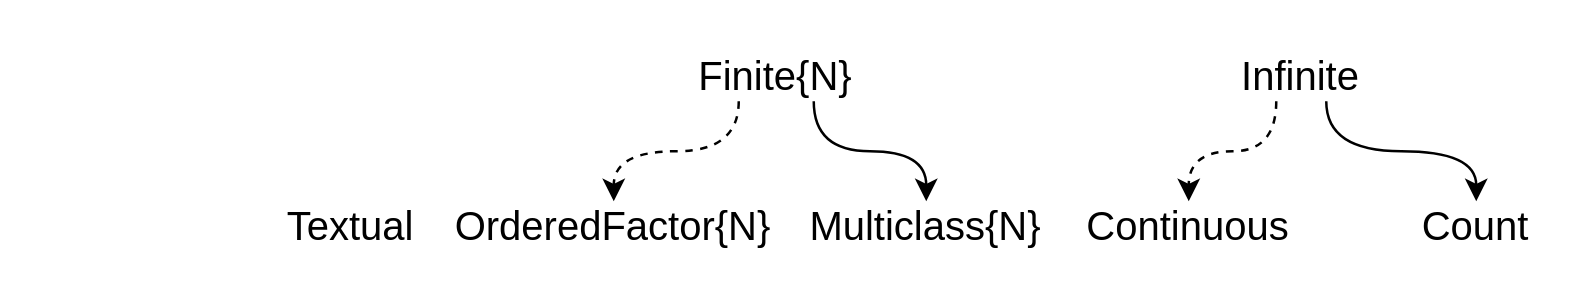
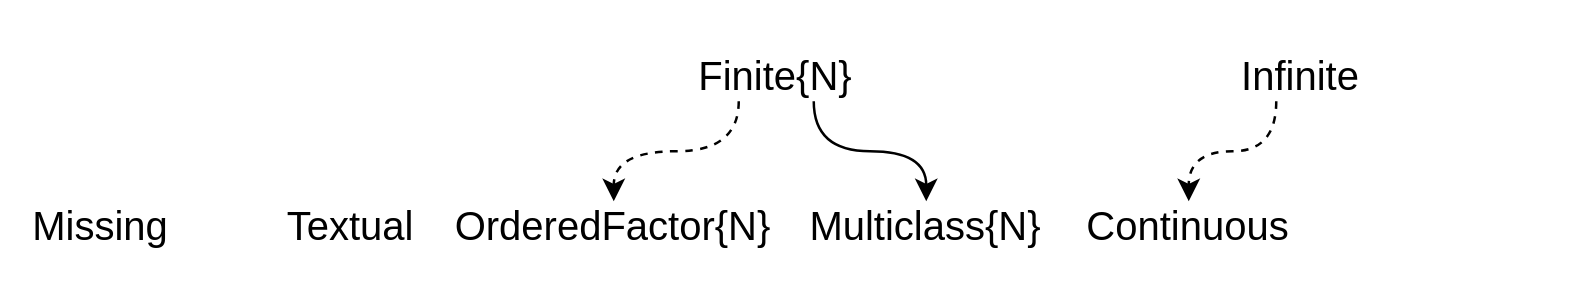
edge "Infinite" -> "Count": removed
node "Missing": added
node "Count": removed
